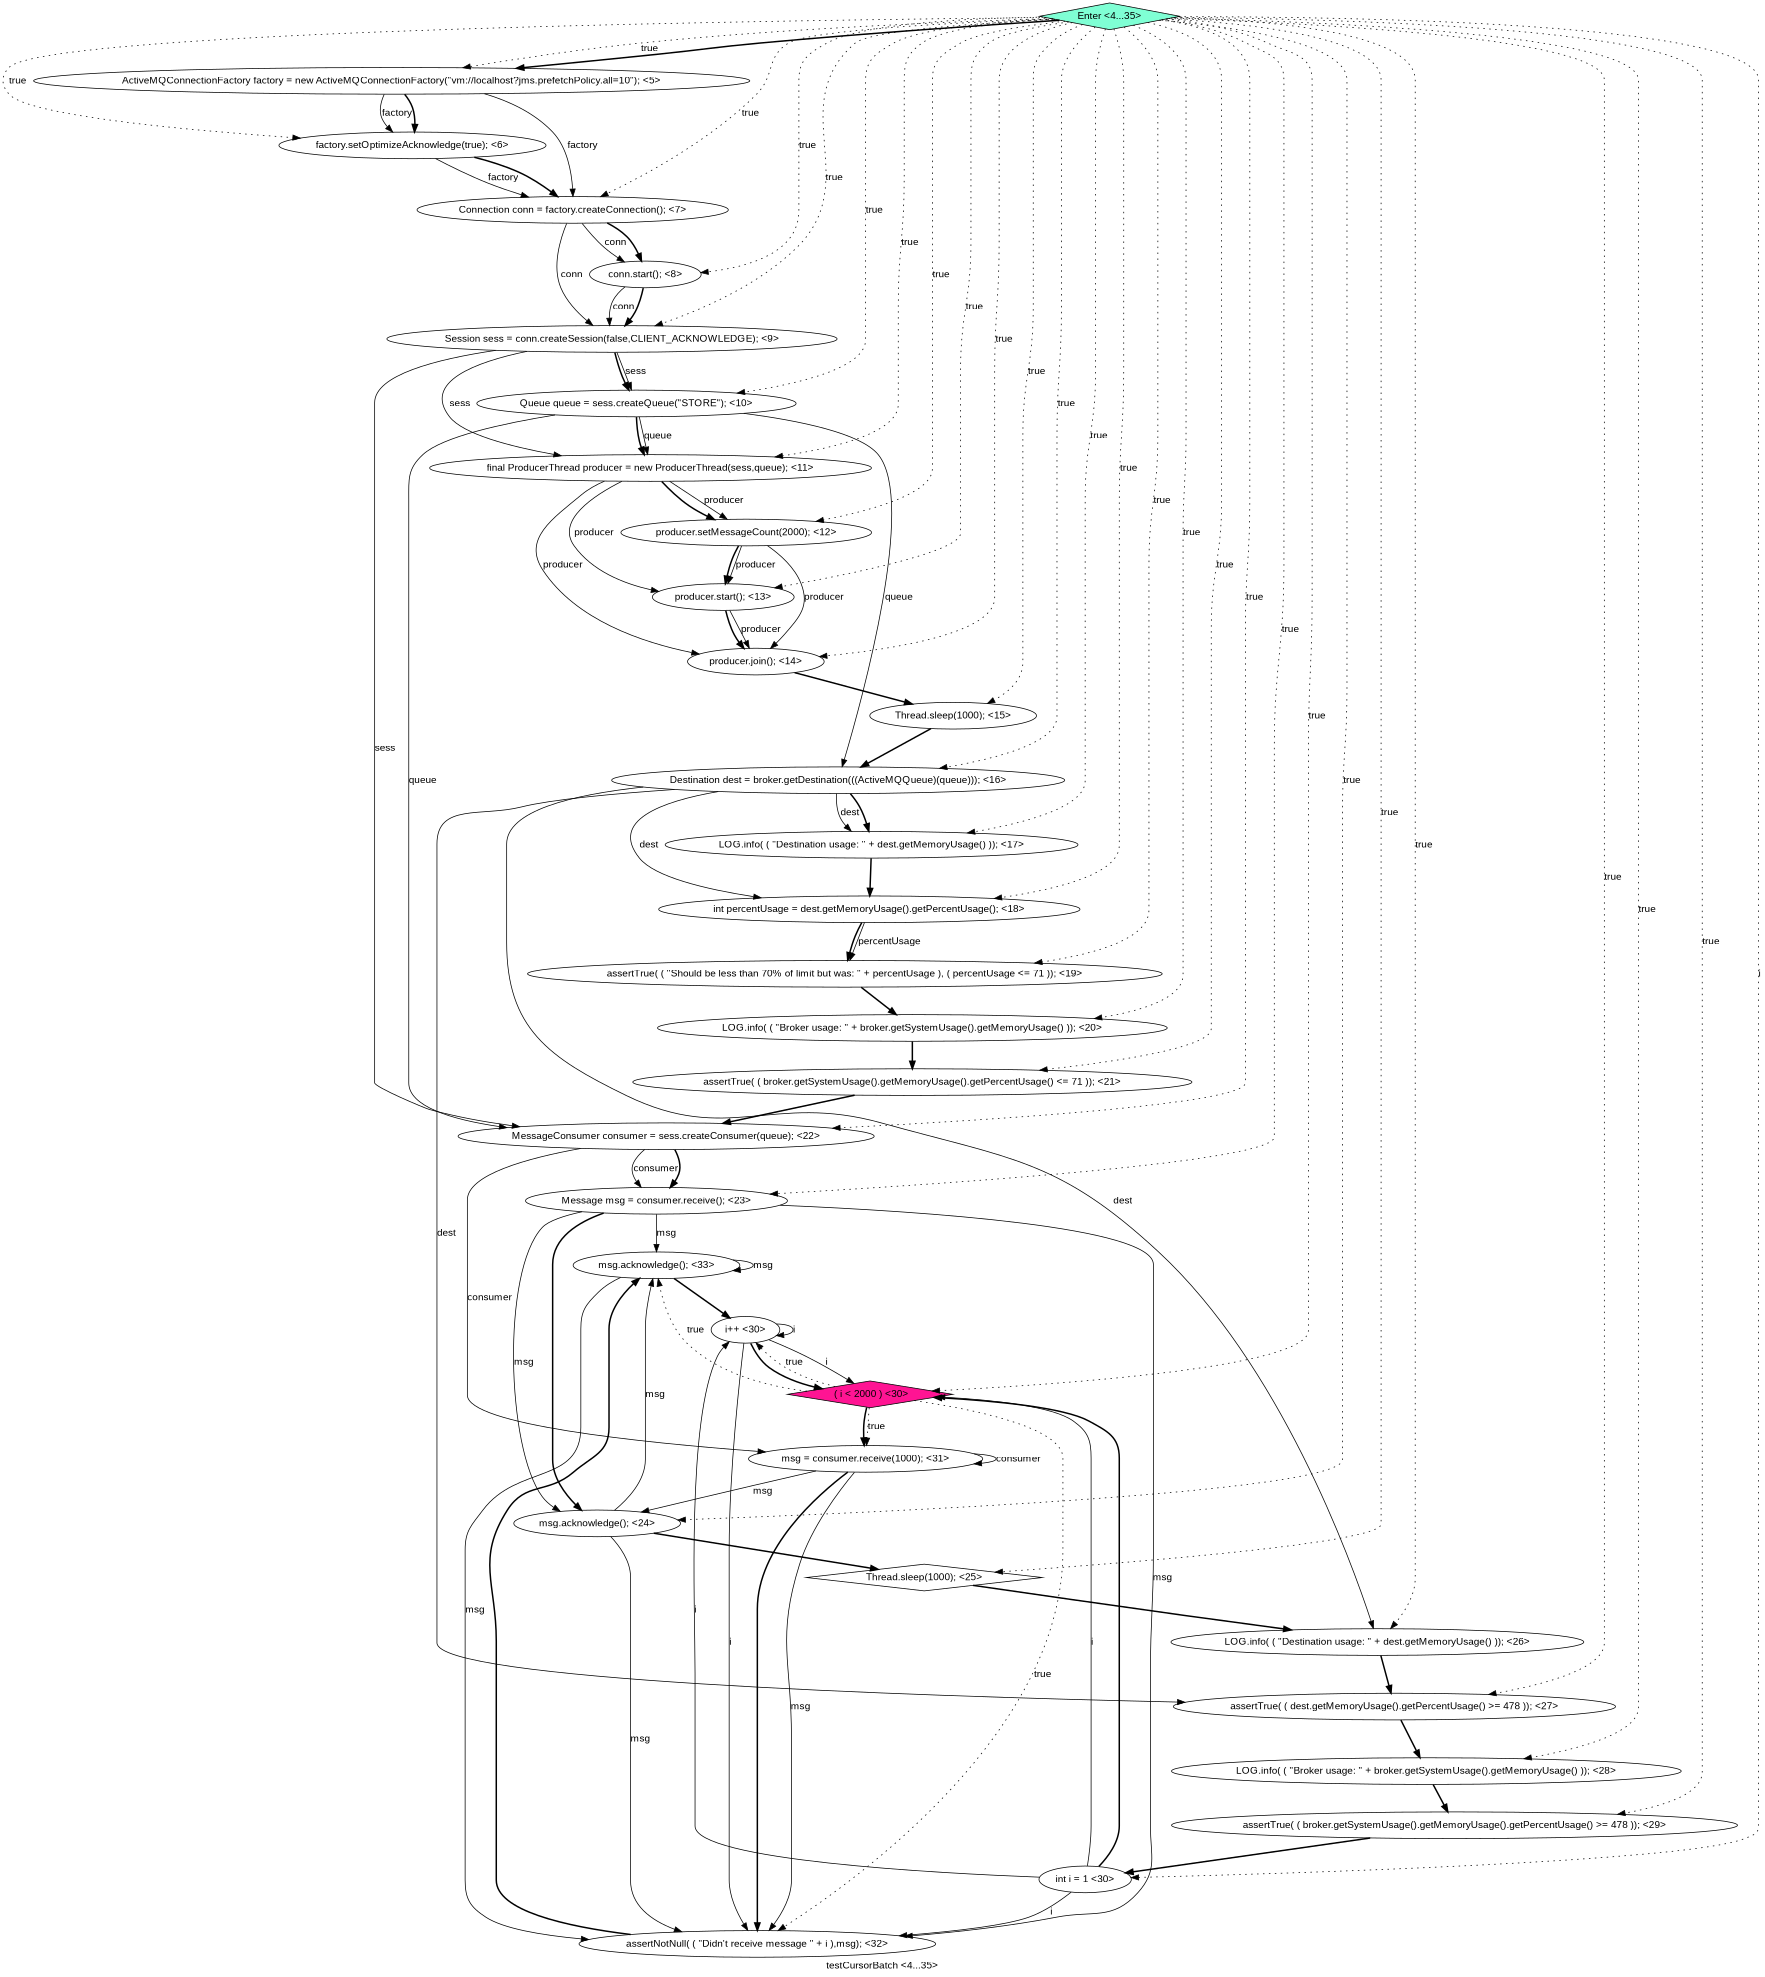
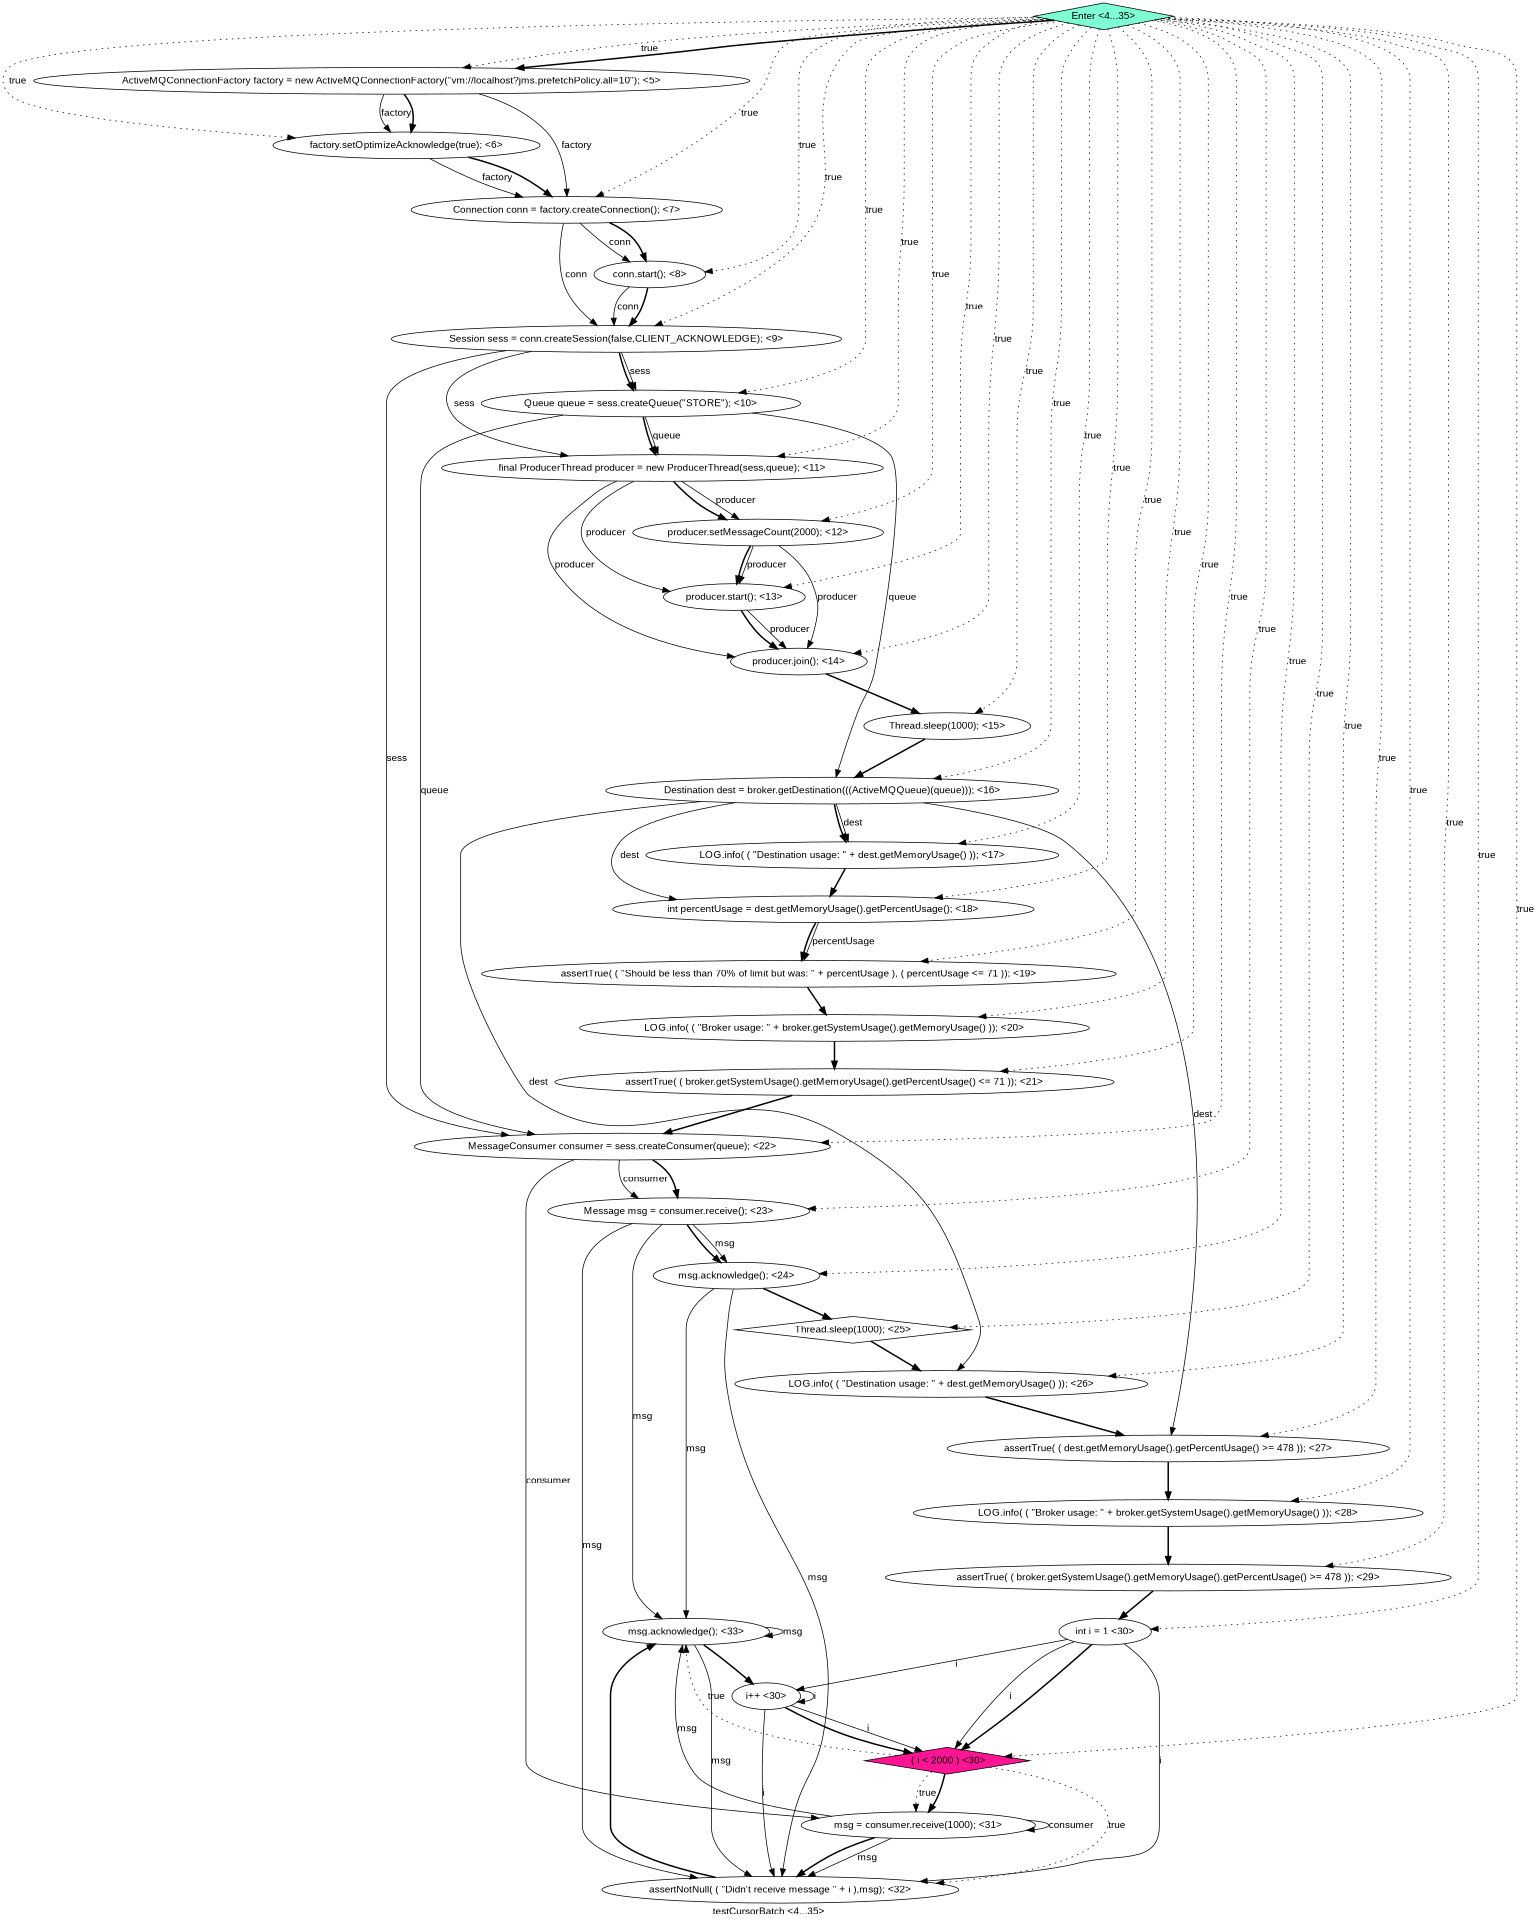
edge "Enter <4...35>" -> "int i = 1 <30>": label "i" -> "true"
edge "( i < 2000 ) <30>" -> "i++ <30>": removed, label "true"
edge "msg = consumer.receive(1000); <31>" -> "msg.acknowledge(); <24>": now "msg = consumer.receive(1000); <31>" -> "msg.acknowledge(); <33>"
